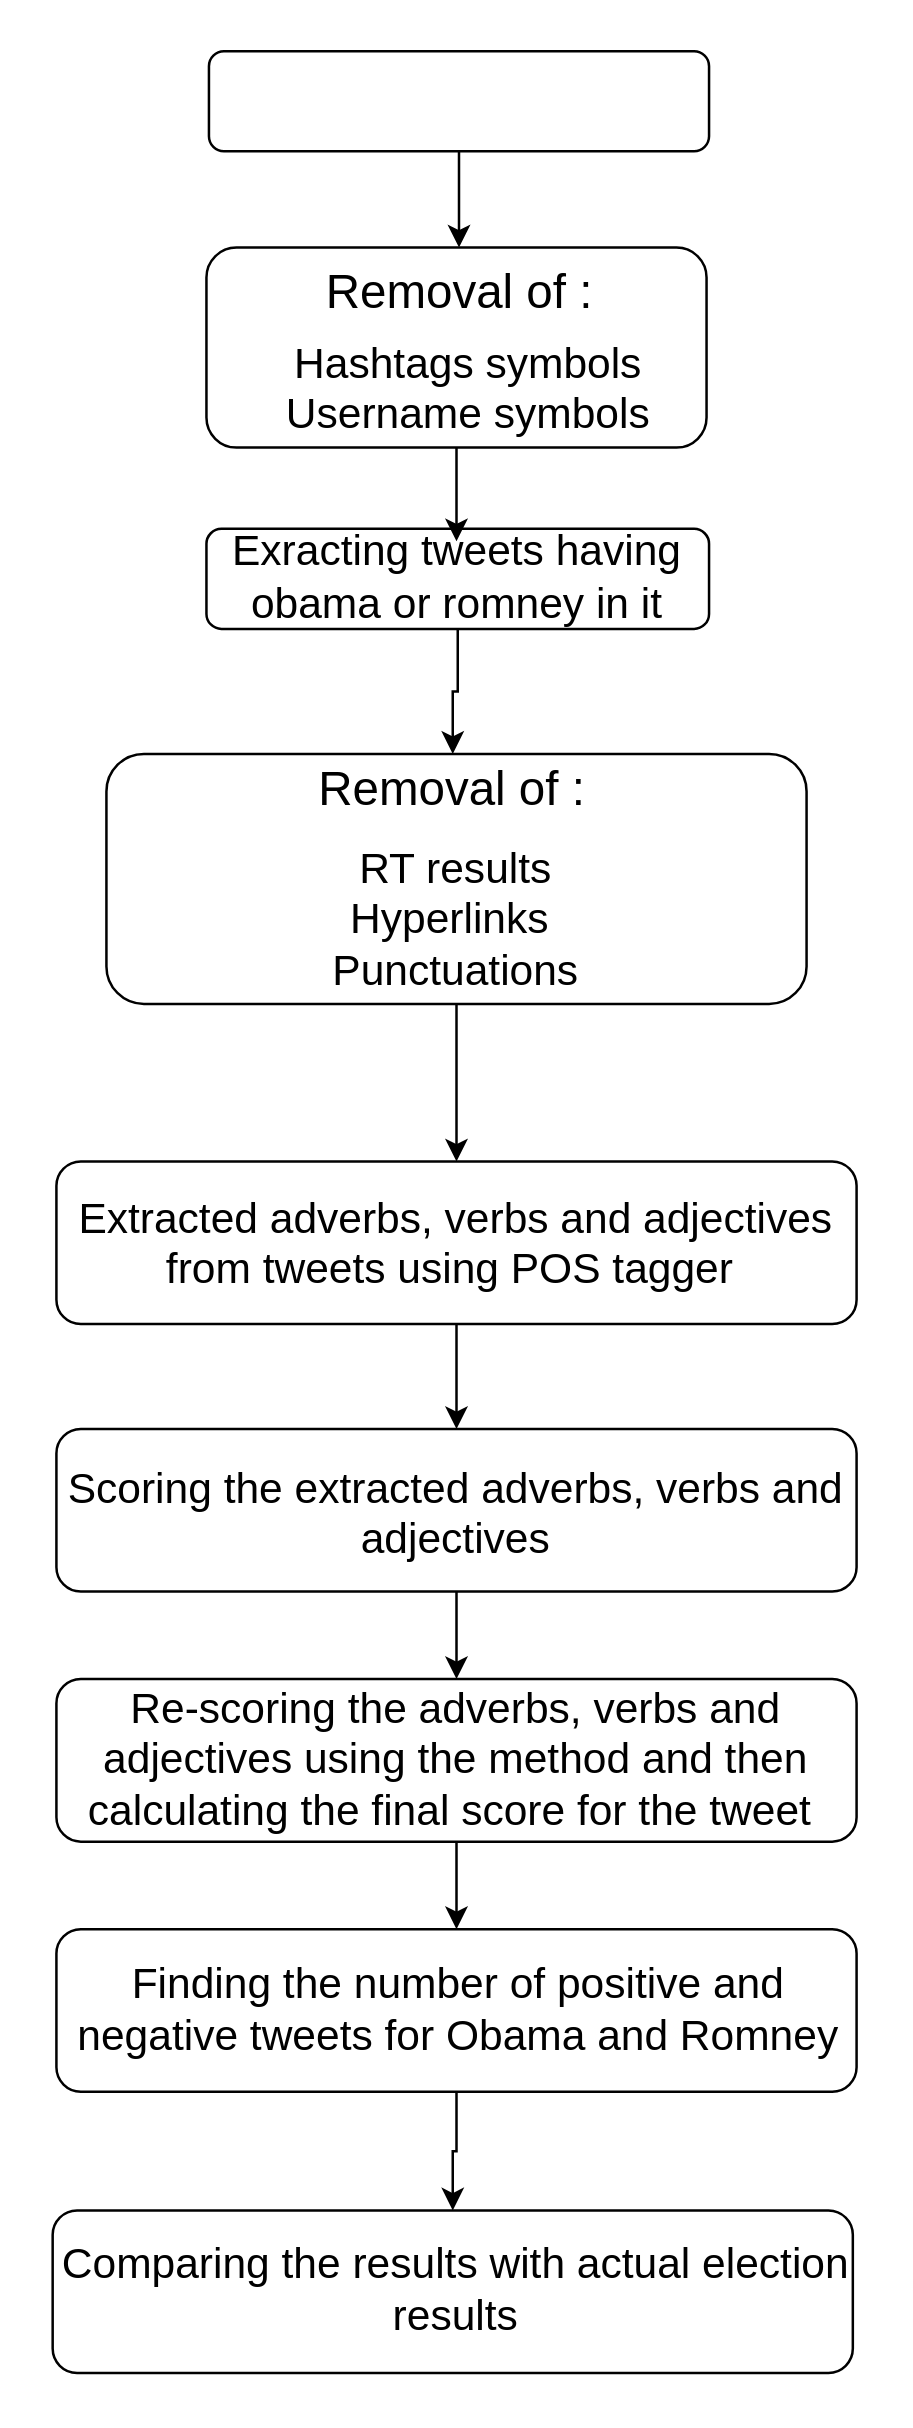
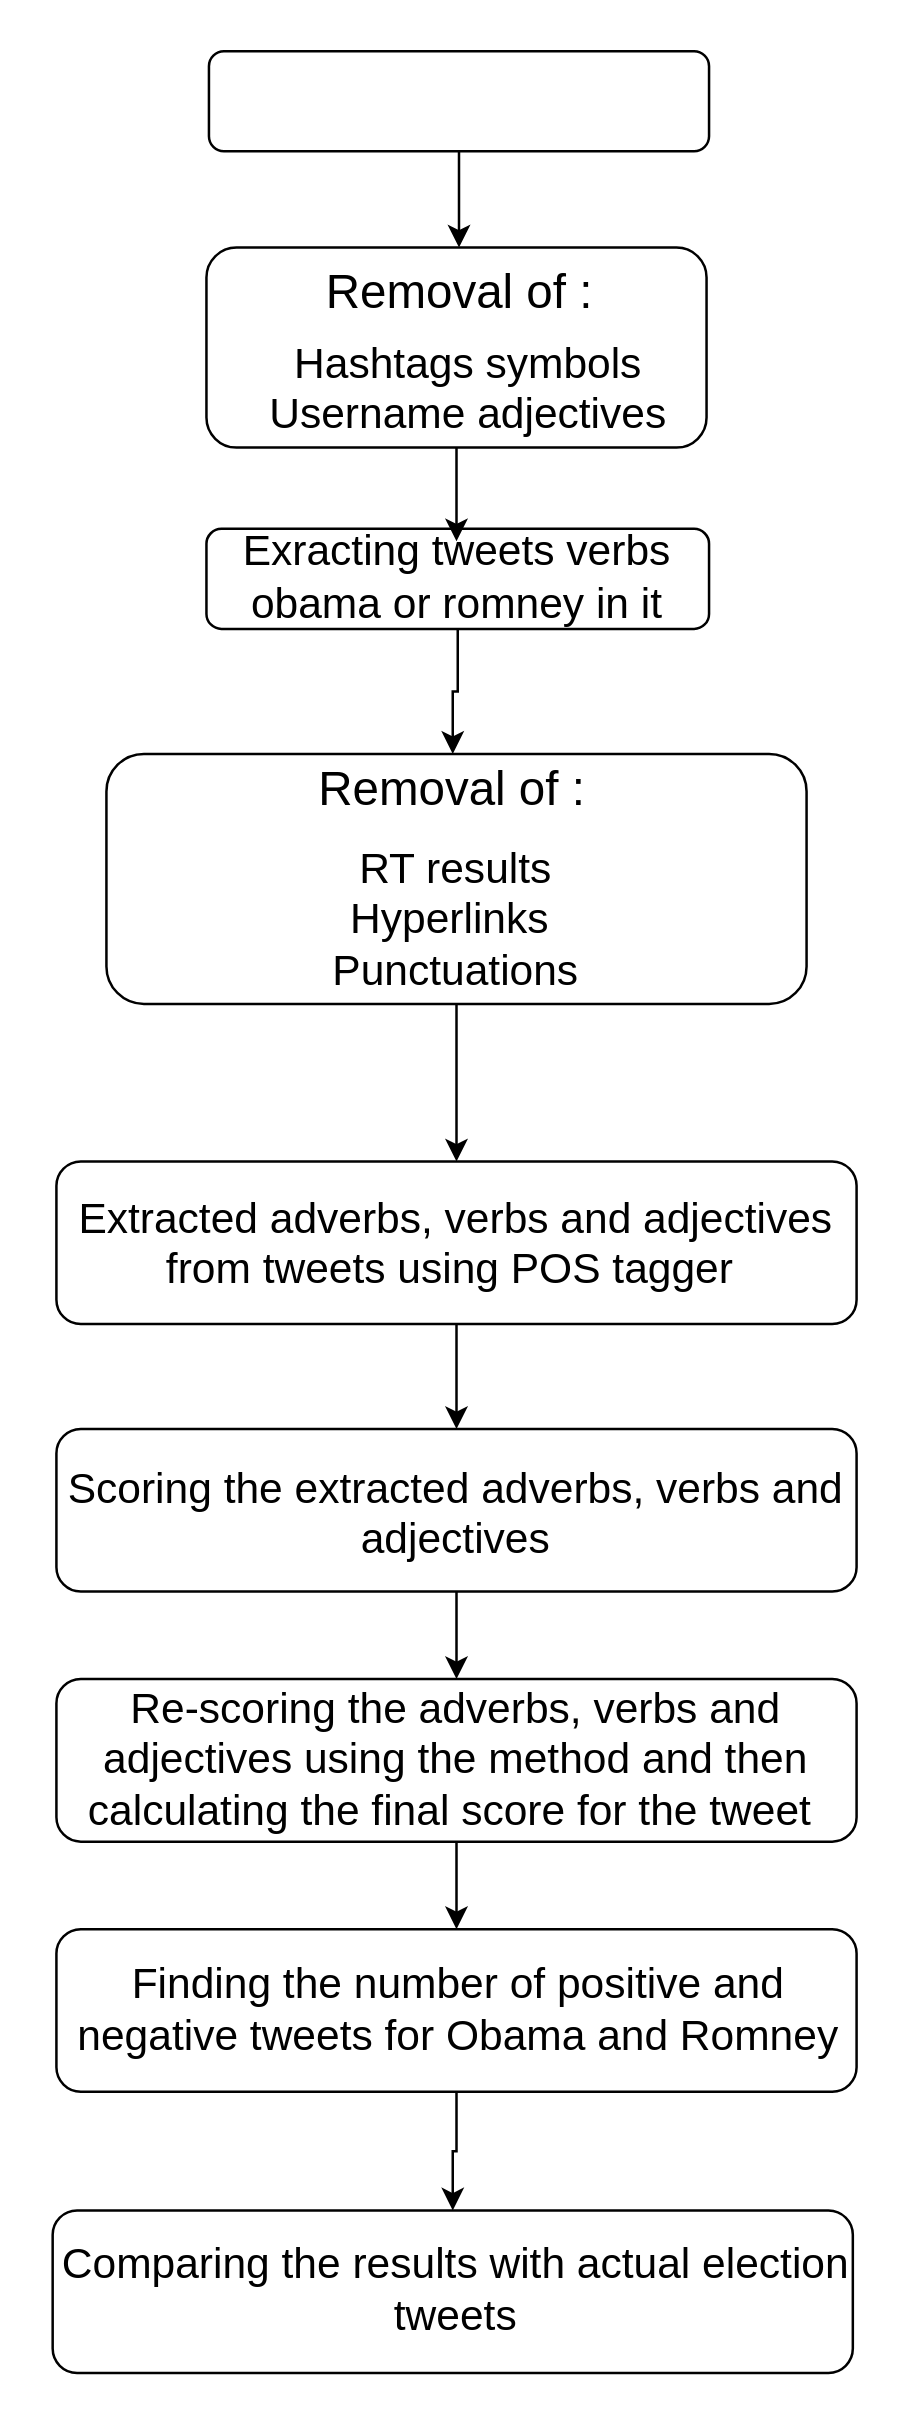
node "Hashtags symbols Username symbols": label "Hashtags symbols Username symbols" -> "Hashtags symbols Username adjectives"
node "Exracting tweets having obama or romney in it": label "Exracting tweets having obama or romney in it" -> "Exracting tweets verbs obama or romney in it"
node "Comparing the results with actual election results": label "Comparing the results with actual election results" -> "Comparing the results with actual election tweets"
